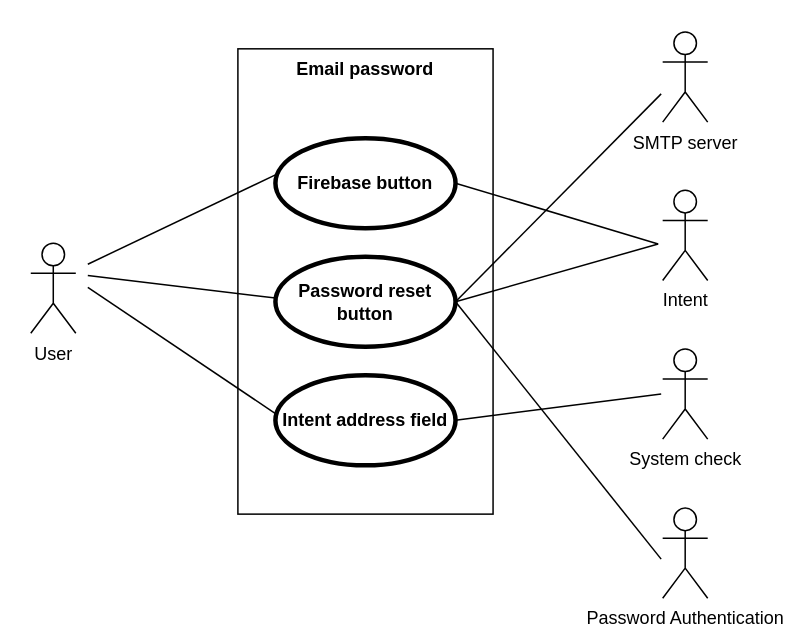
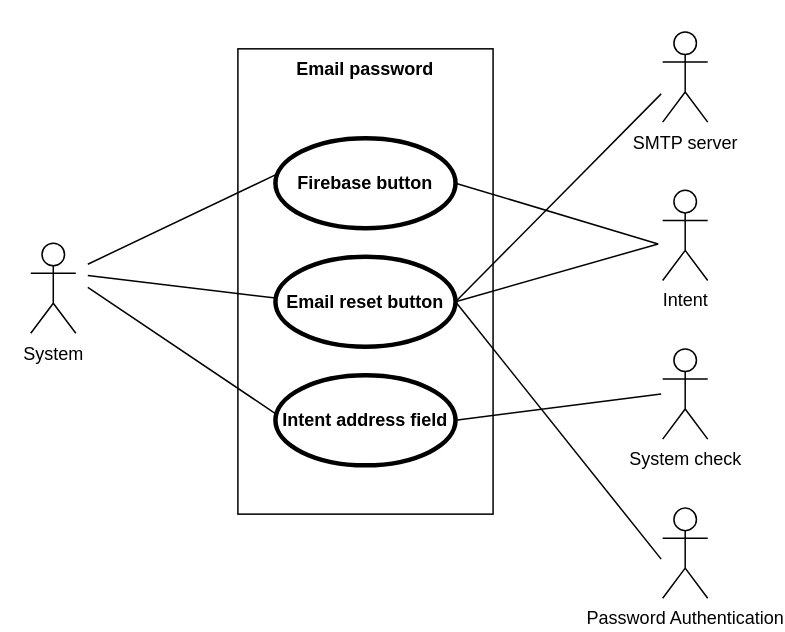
node "Password reset button": label "Password reset button" -> "Email reset button"
node "User": label "User" -> "System"
